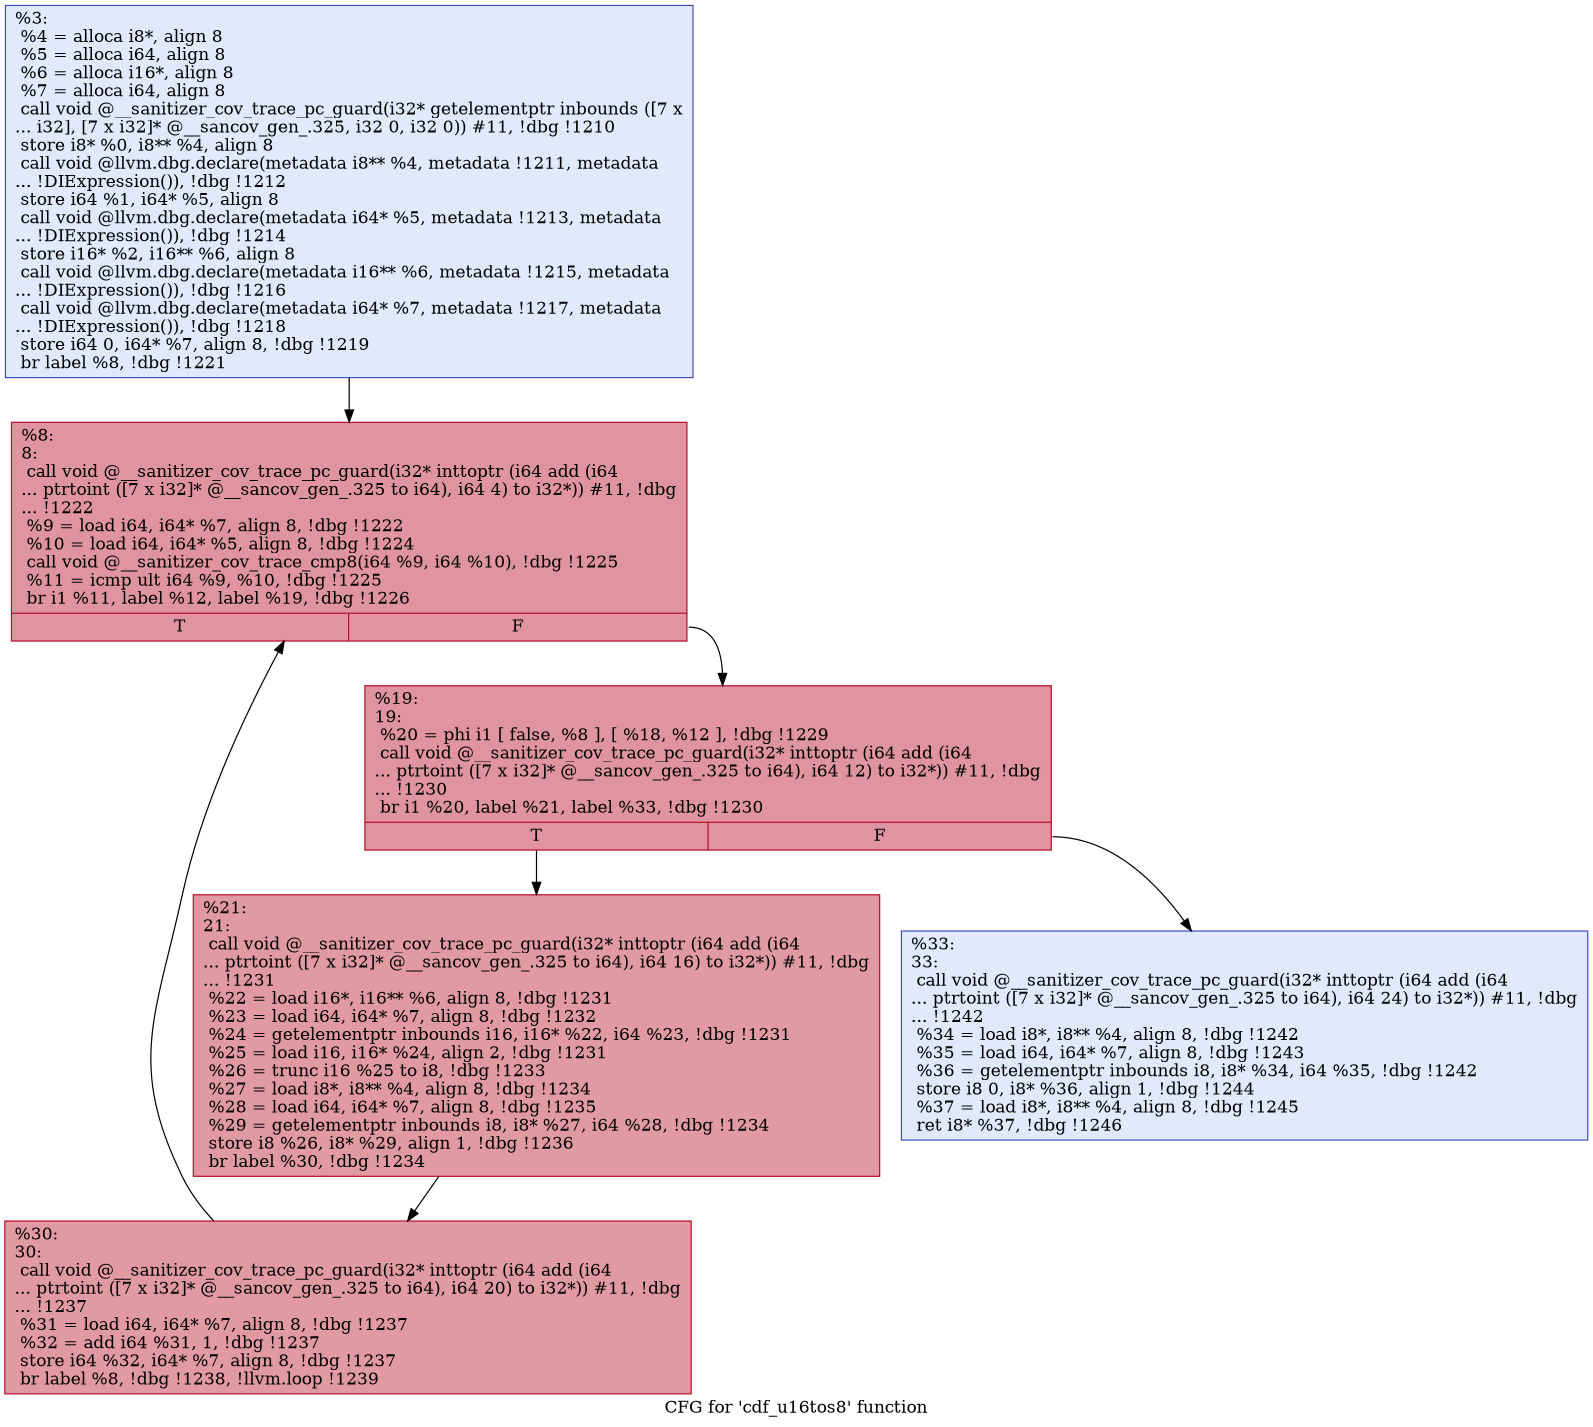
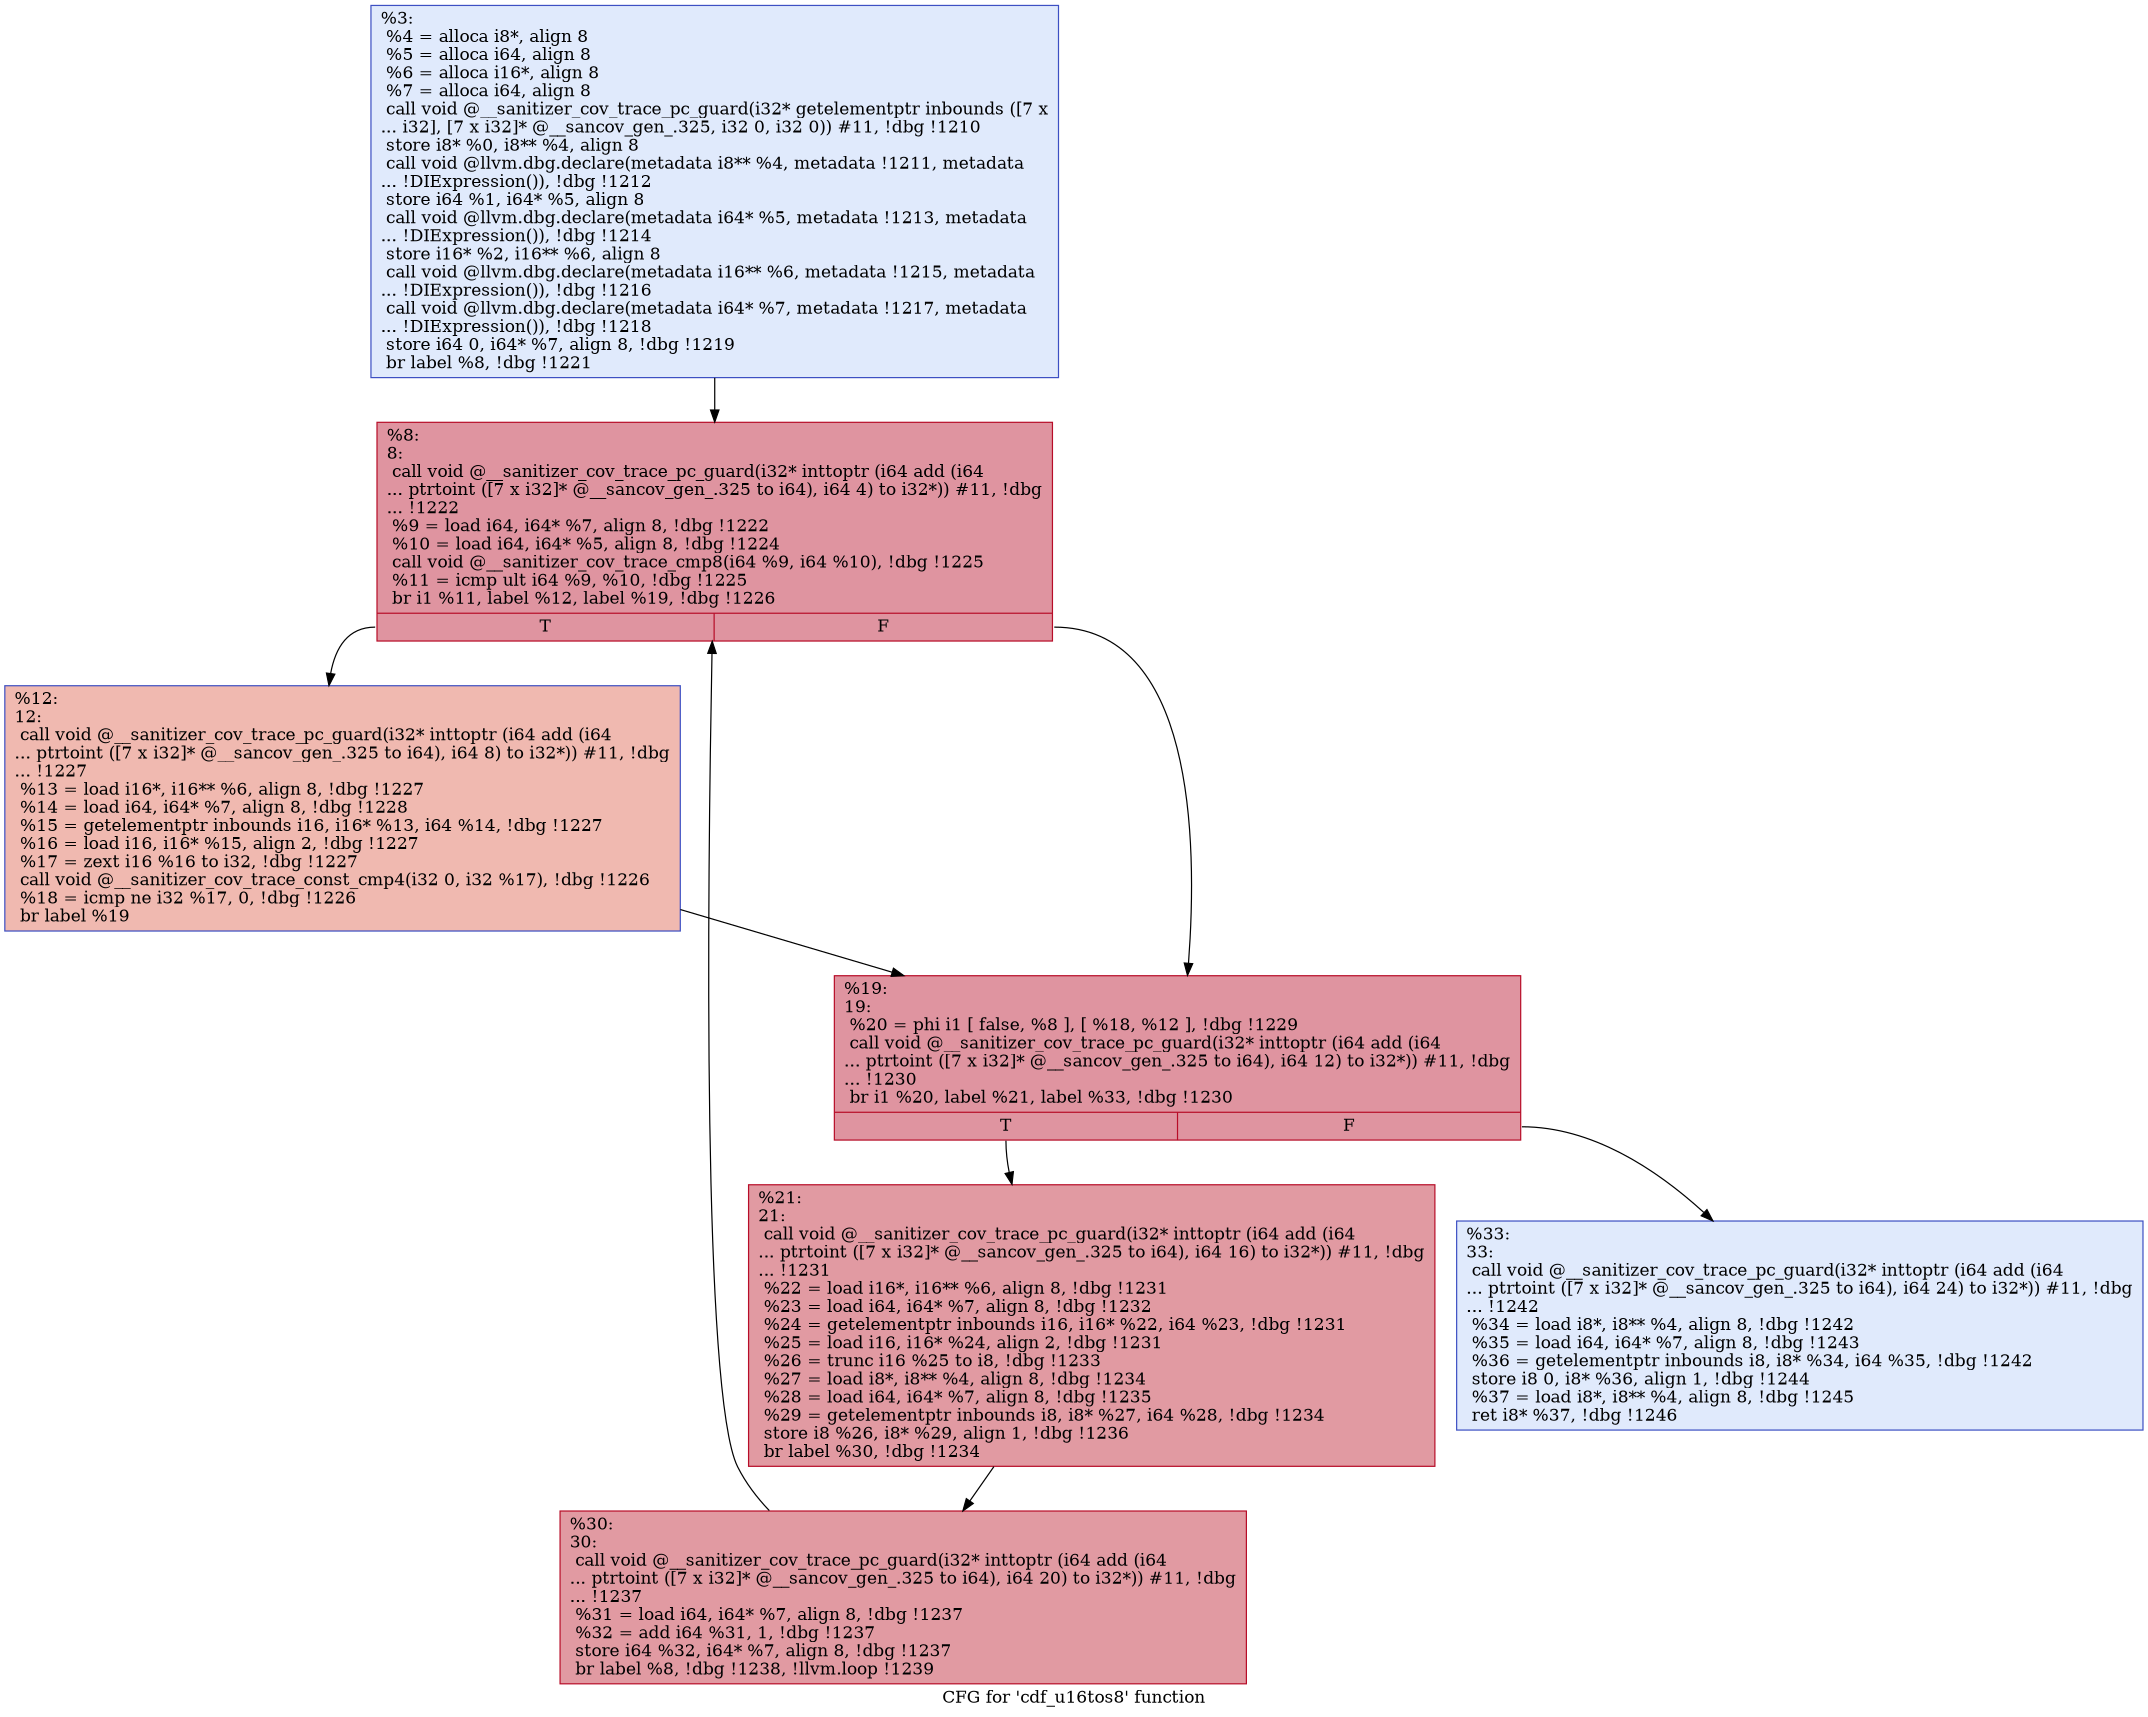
node "%12:": added
